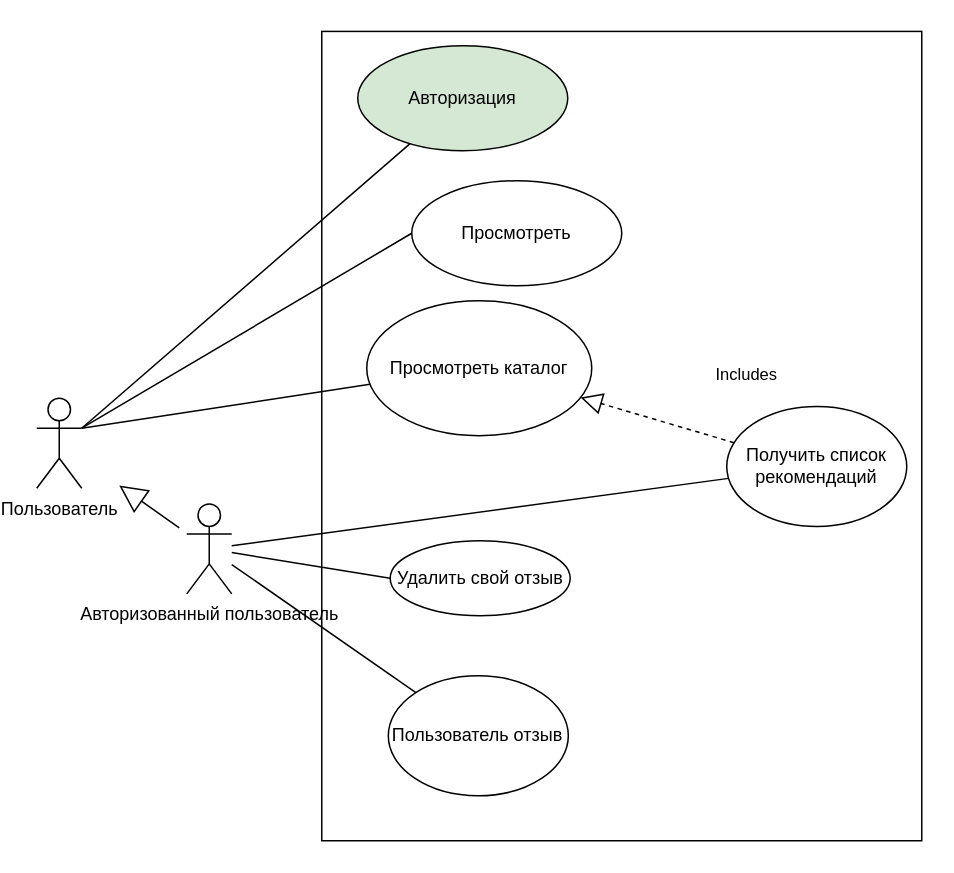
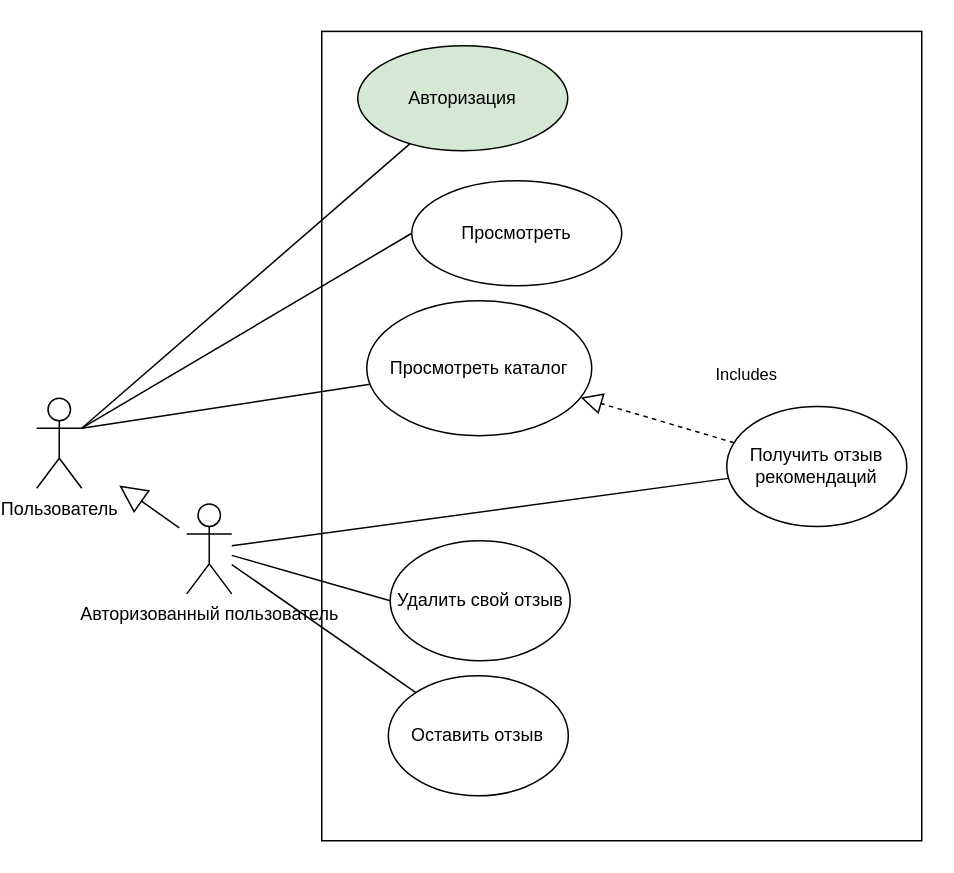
node "Получить список рекомендаций": label "Получить список рекомендаций" -> "Получить отзыв рекомендаций"
node "Удалить свой отзыв": size 180x75 -> 180x120
node "Пользователь отзыв": label "Пользователь отзыв" -> "Оставить отзыв"
